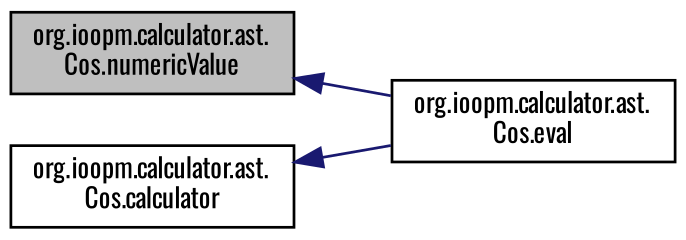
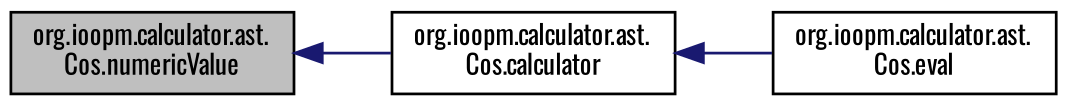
edge "org.ioopm.calculator.ast. Cos.eval" -> "org.ioopm.calculator.ast. Cos.numericValue": now "org.ioopm.calculator.ast. Cos.calculator" -> "org.ioopm.calculator.ast. Cos.numericValue"
